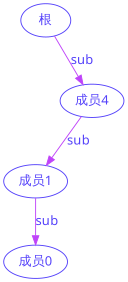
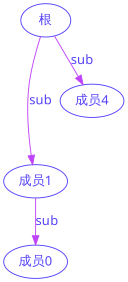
edge "成员4" -> "成员1": now "根" -> "成员1"
